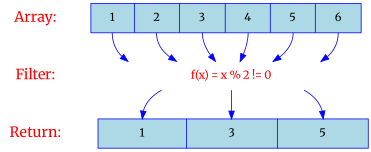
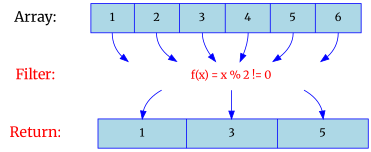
node "Array:": fontcolor red -> black
